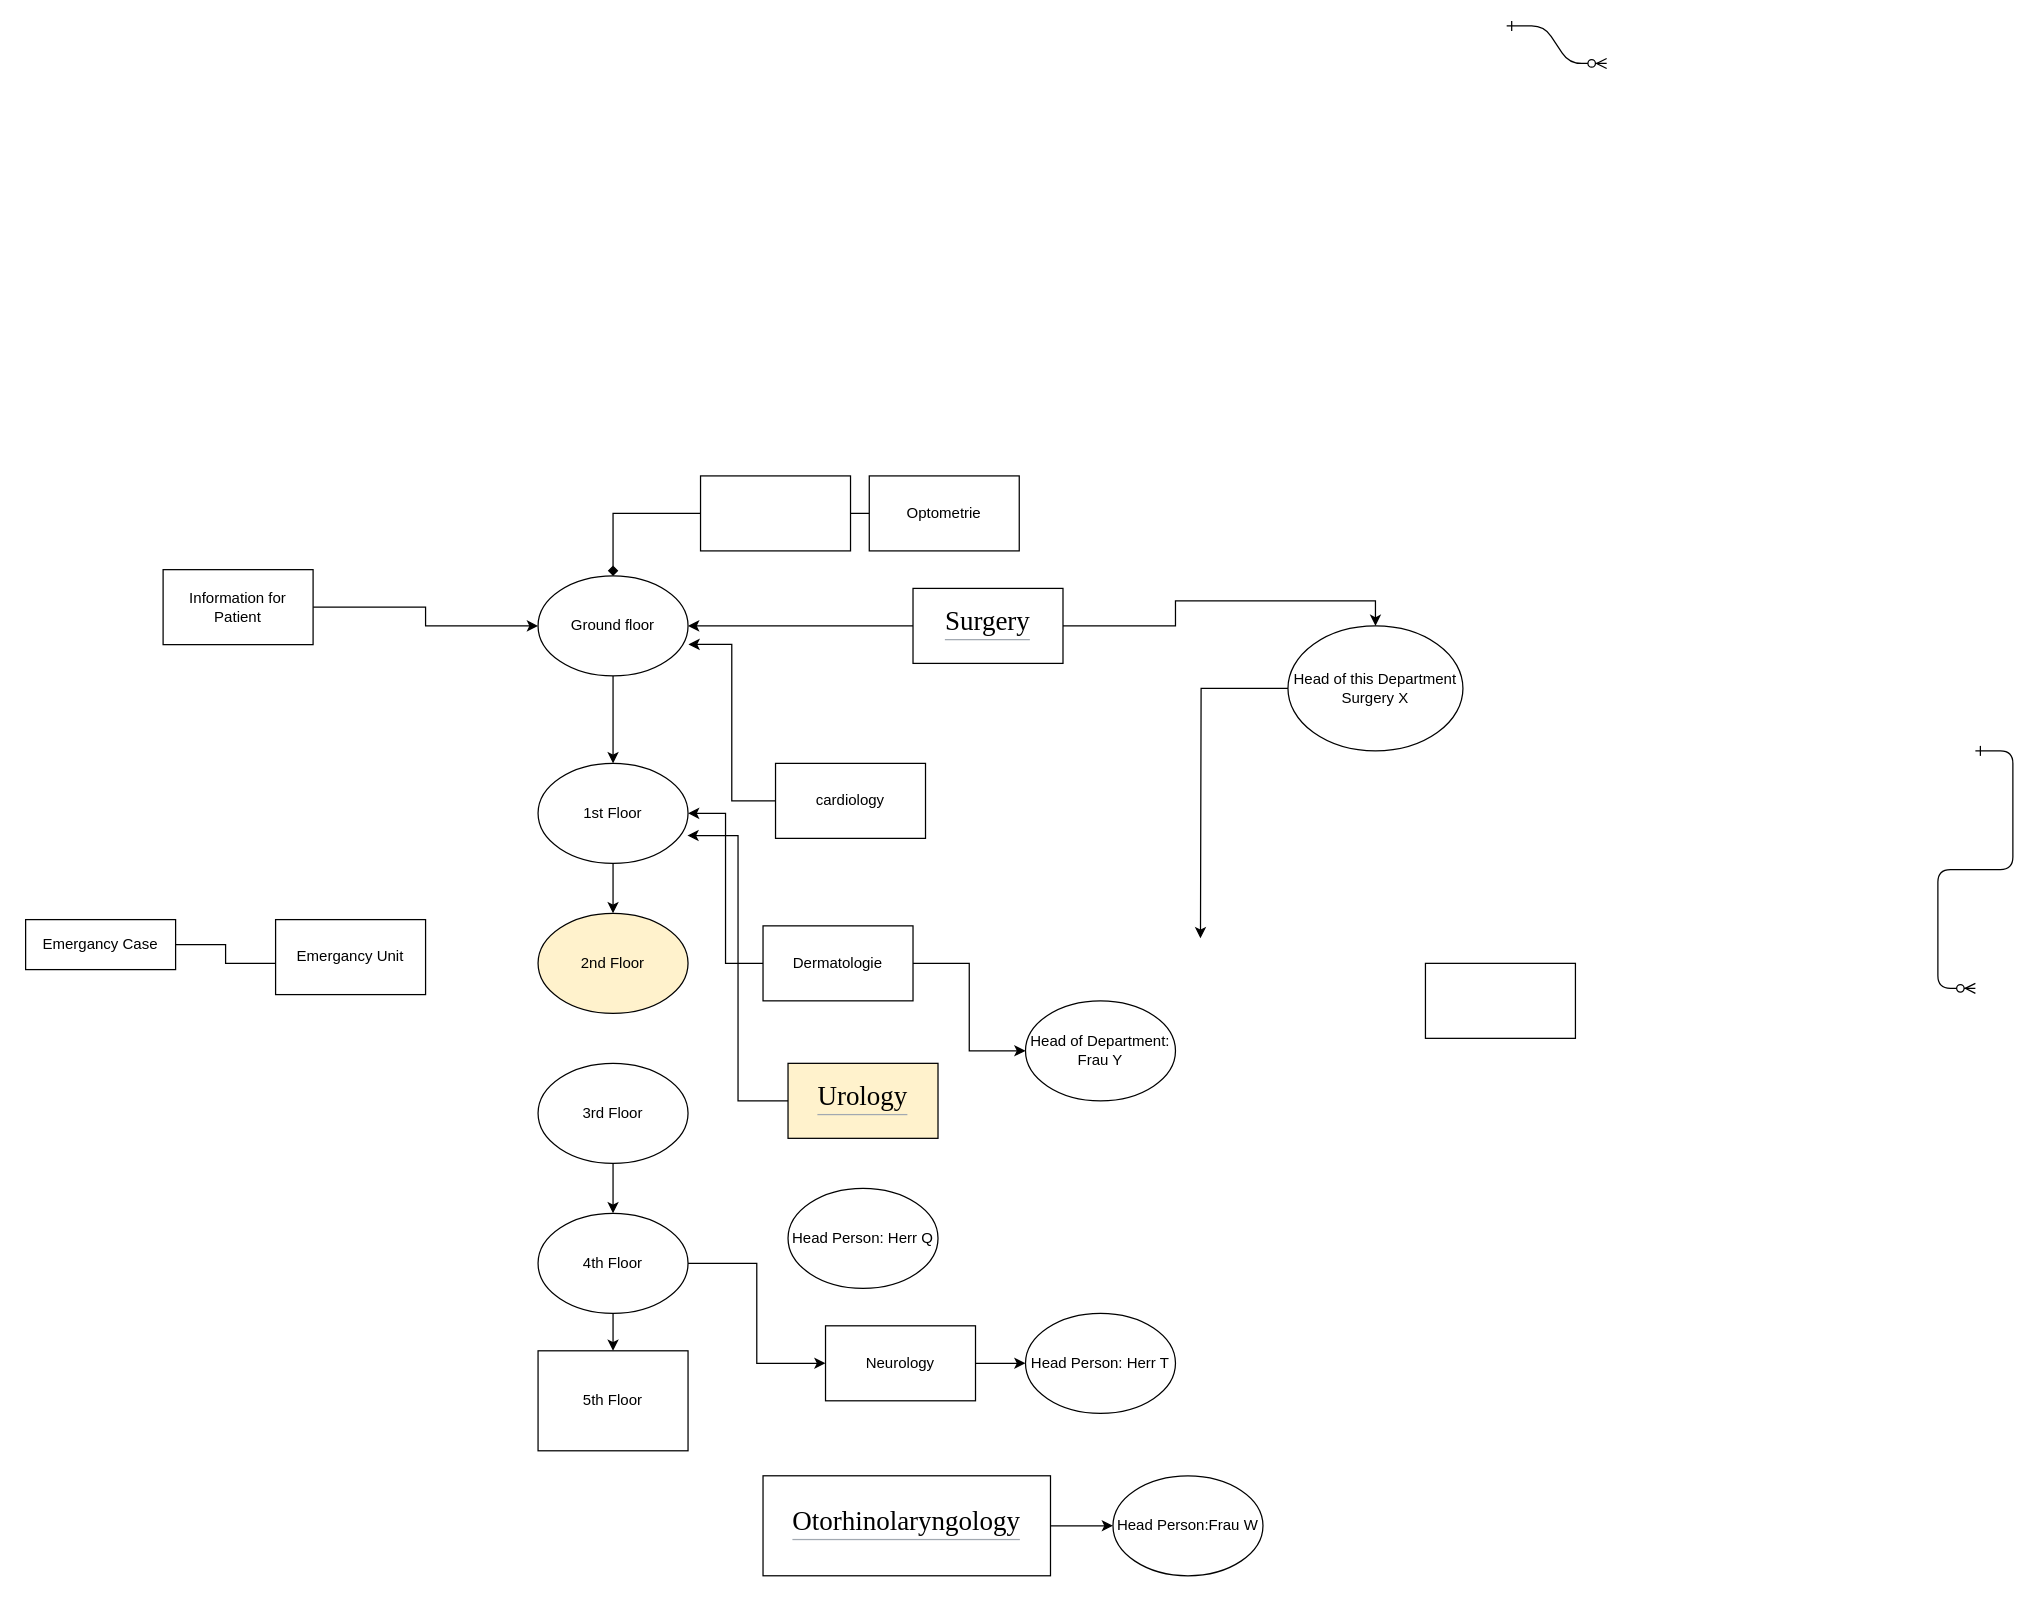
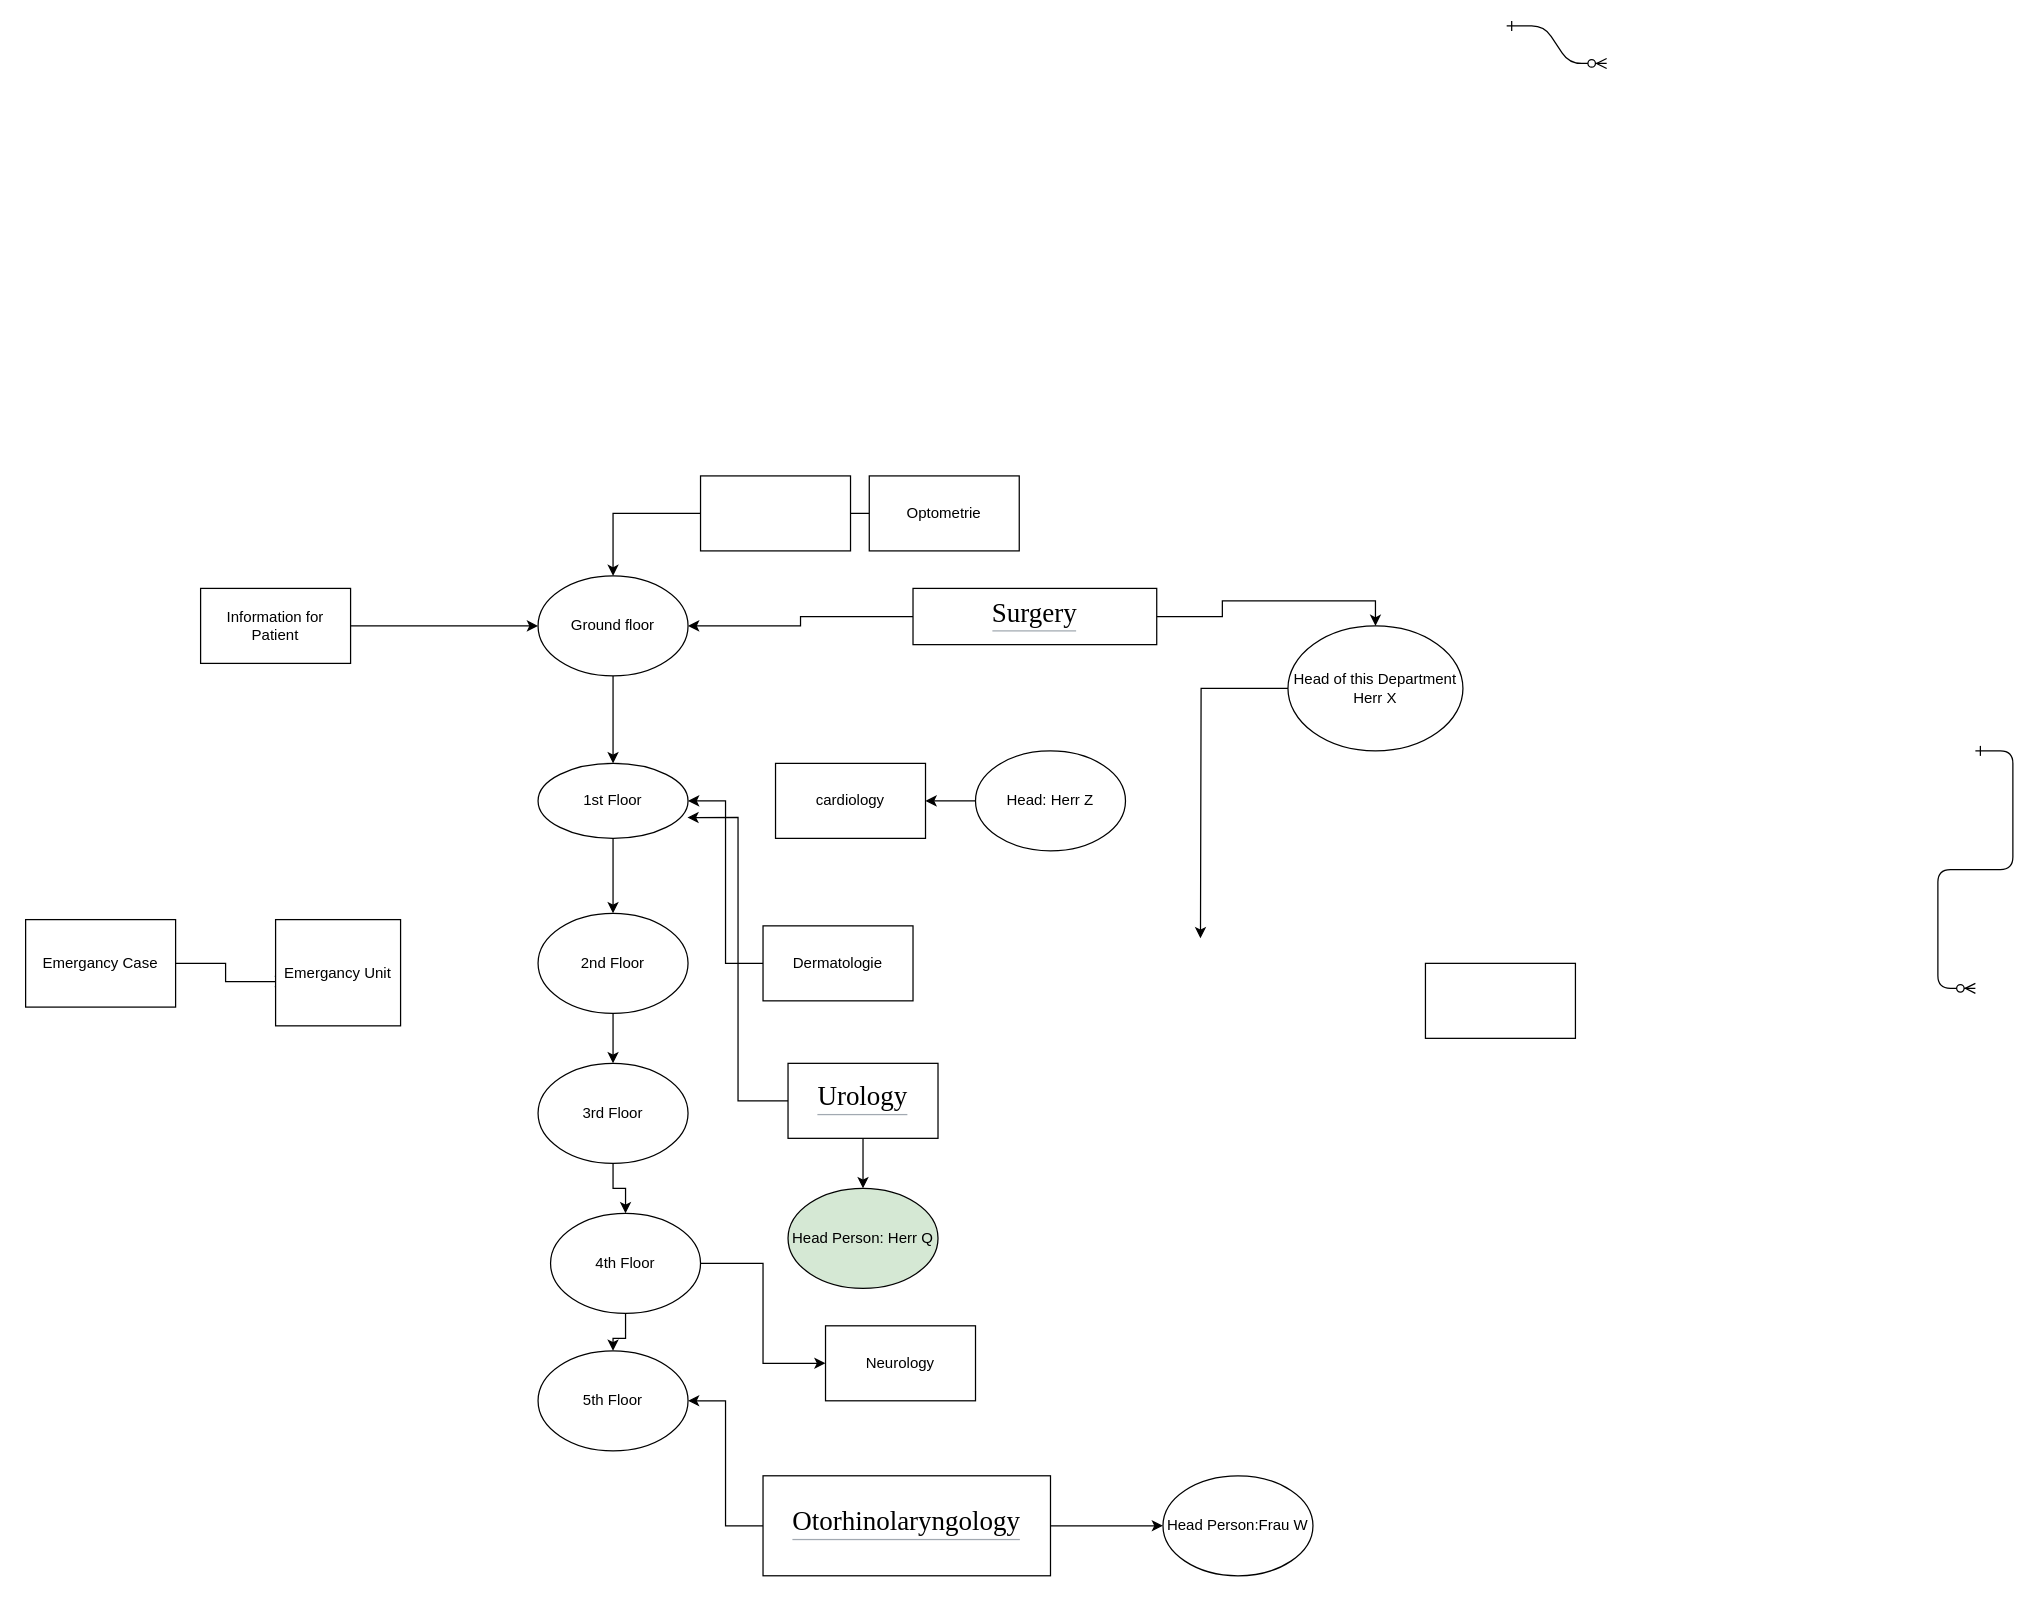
edge "Optometrie" -> "Ground floor": arrowhead diamond -> classic
node "Information for Patient": moved (238, 607) -> (276, 626)
node "Surgery": size 150x75 -> 244x56
node "Head of this Department Surgery X": label "Head of this Department Surgery X" -> "Head of this Department Herr X"
edge "cardiology" -> "Ground floor": removed
edge "Head: Herr Z" -> "cardiology": added
node "Head: Herr Z": added
node "1st Floor": size 150x100 -> 150x75
node "Emergancy Case": size 150x50 -> 150x88
node "Emergancy Unit": size 150x75 -> 125x106
node "2nd Floor": fillcolor #fff2cc -> #ffffff
edge "Dermatologie" -> "Head of Department: Frau Y": removed
edge "2nd Floor" -> "3rd Floor": added
node "Head of Department: Frau Y": removed
node "Urology": fillcolor #fff2cc -> #ffffff
edge "Urology" -> "Head Person: Herr Q": added
node "Head Person: Herr Q": fillcolor #ffffff -> #d5e8d4
node "4th Floor": moved (613, 1263) -> (626, 1263)
edge "Neurology" -> "Head Person: Herr T": removed
node "Head Person: Herr T": removed
node "5th Floor": shape rectangle -> ellipse
edge "Otorhinolaryngology" -> "5th Floor": added
node "Head Person:Frau W": moved (1188, 1526) -> (1238, 1526)
